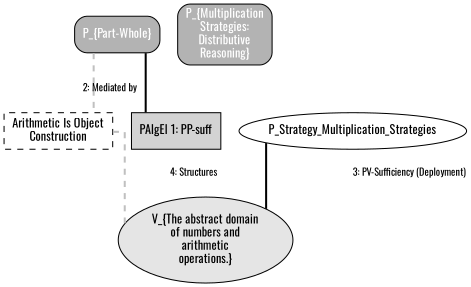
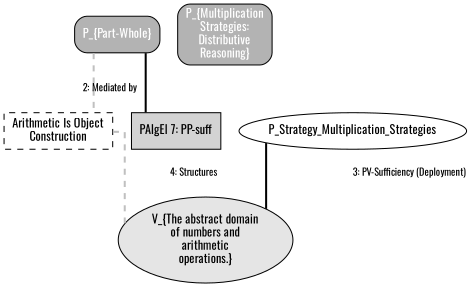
node "PAlgEl 1: PP-suff": label "PAlgEl 1: PP-suff" -> "PAlgEl 7: PP-suff"
